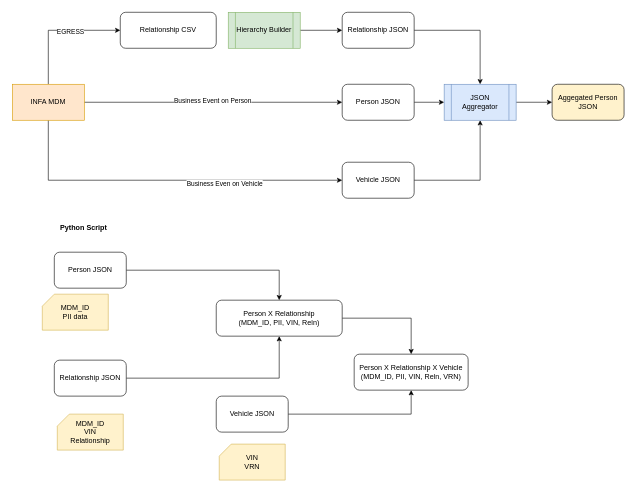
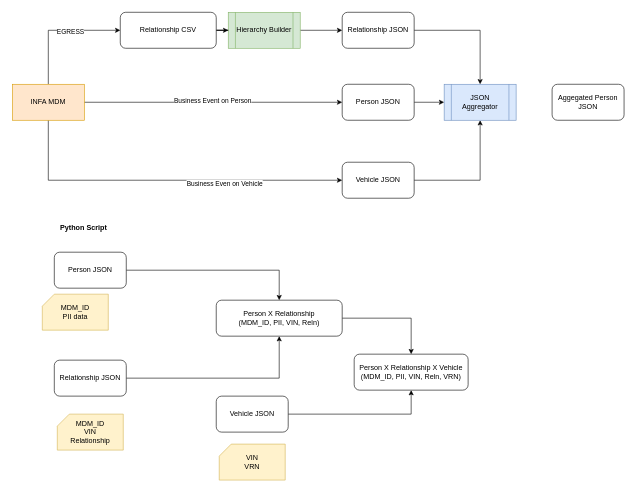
edge "Relationship CSV" -> "Hierarchy Builder": added
edge "JSON Aggregator" -> "Aggegated Person JSON": removed
node "Aggegated Person JSON": fillcolor #fff2cc -> #ffffff
